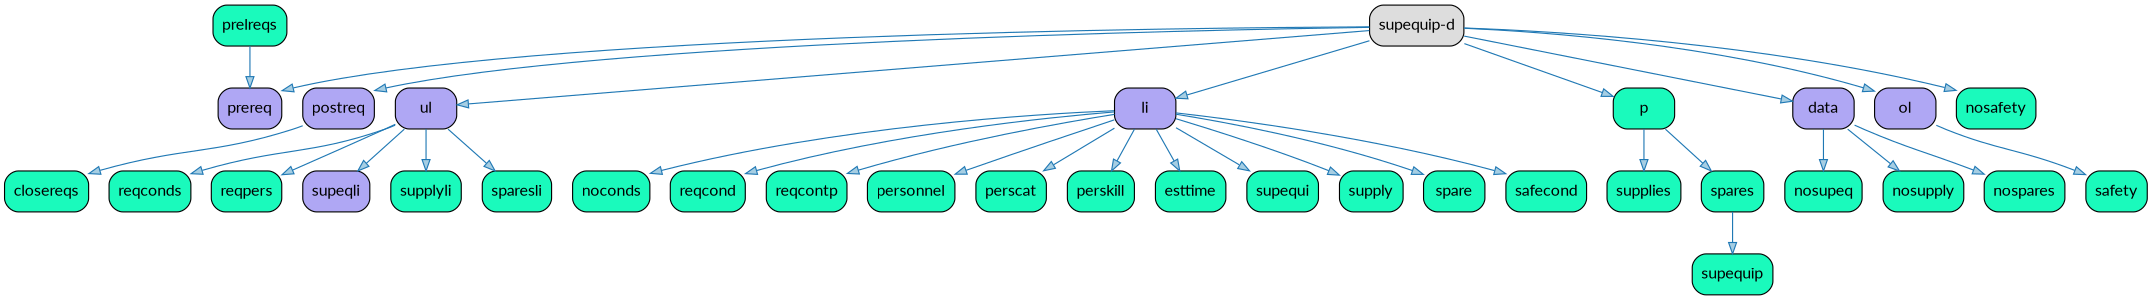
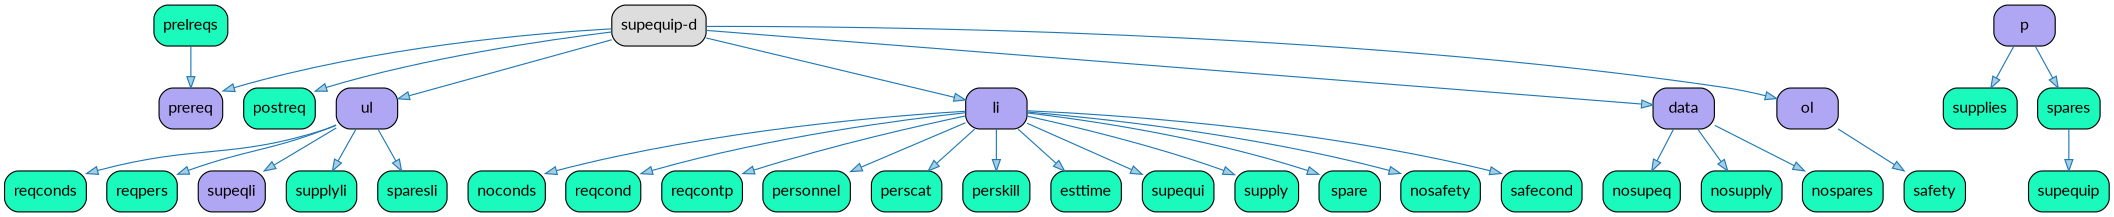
edge "supequip-d" -> "nosafety": now "li" -> "nosafety"
edge "supequip-d" -> "p": removed
node "postreq": fillcolor #afa7f4 -> #1afabc
node "p": fillcolor #1afabc -> #afa7f4
node "closereqs": removed
